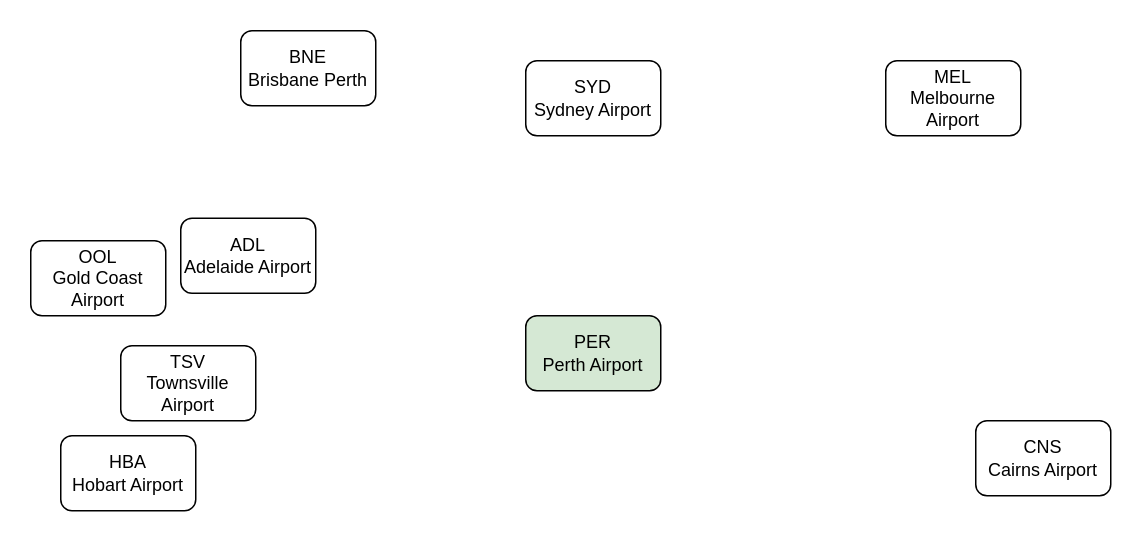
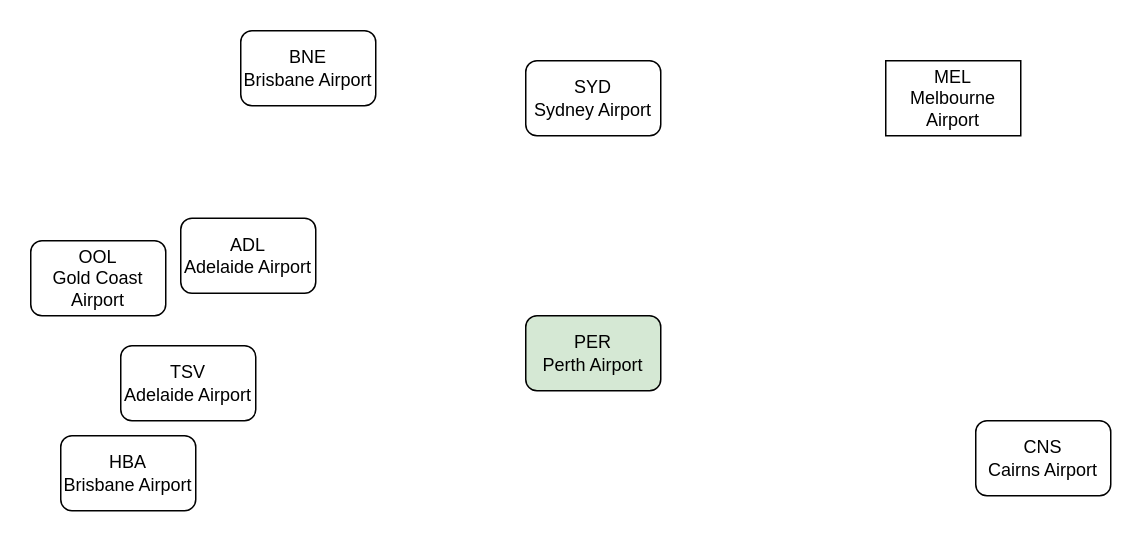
node "BNE Brisbane Perth": label "BNE Brisbane Perth" -> "BNE Brisbane Airport"
node "MEL Melbourne Airport": shape rounded rectangle -> rectangle
node "TSV Townsville Airport": label "TSV Townsville Airport" -> "TSV Adelaide Airport"
node "HBA Hobart Airport": label "HBA Hobart Airport" -> "HBA Brisbane Airport"
